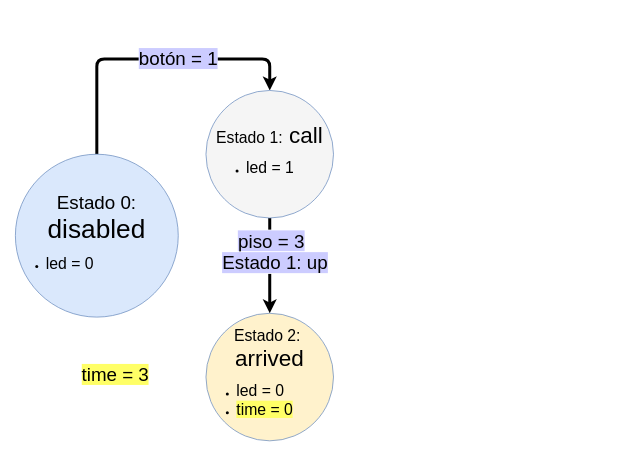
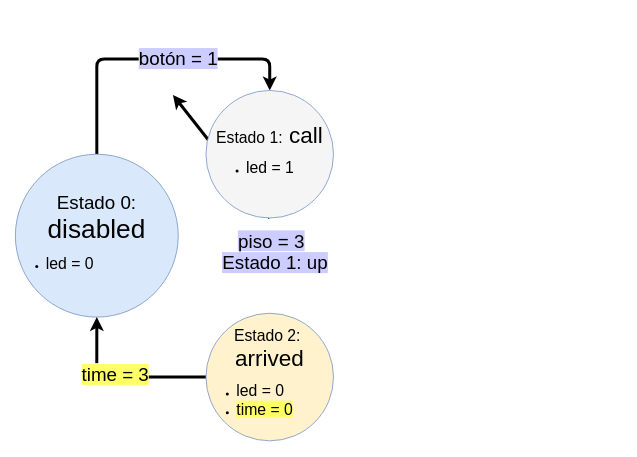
edge "Estado 1: call led = 1" -> "Estado 2: arrived led = 0 time = 0": now "Estado 1: call led = 1" -> "Estado 1: up"
edge "Estado 2: arrived led = 0 time = 0" -> "Estado 0: disabled led = 0": added
